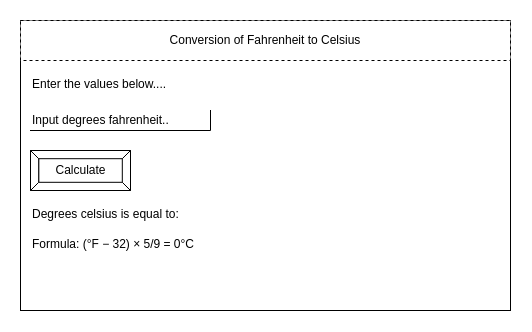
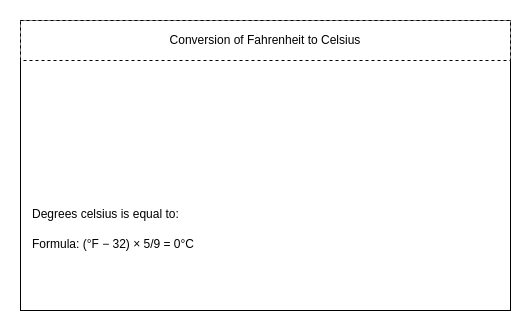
node "Enter the values below....": removed
node "Input degrees fahrenheit..": removed
node "Calculate": removed
